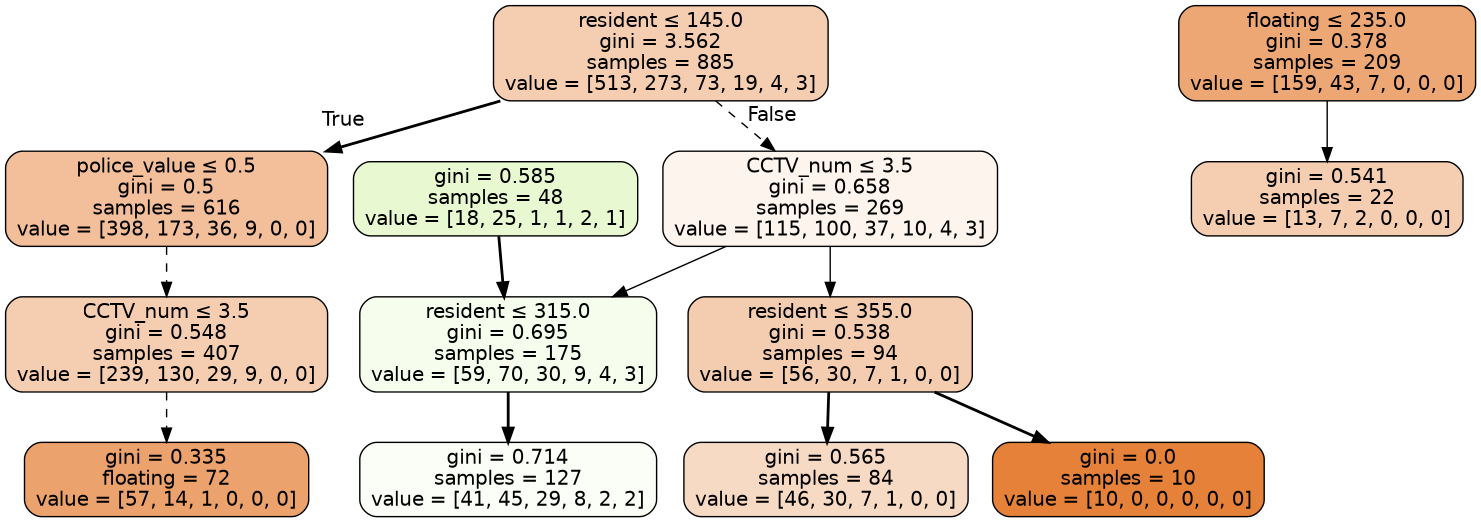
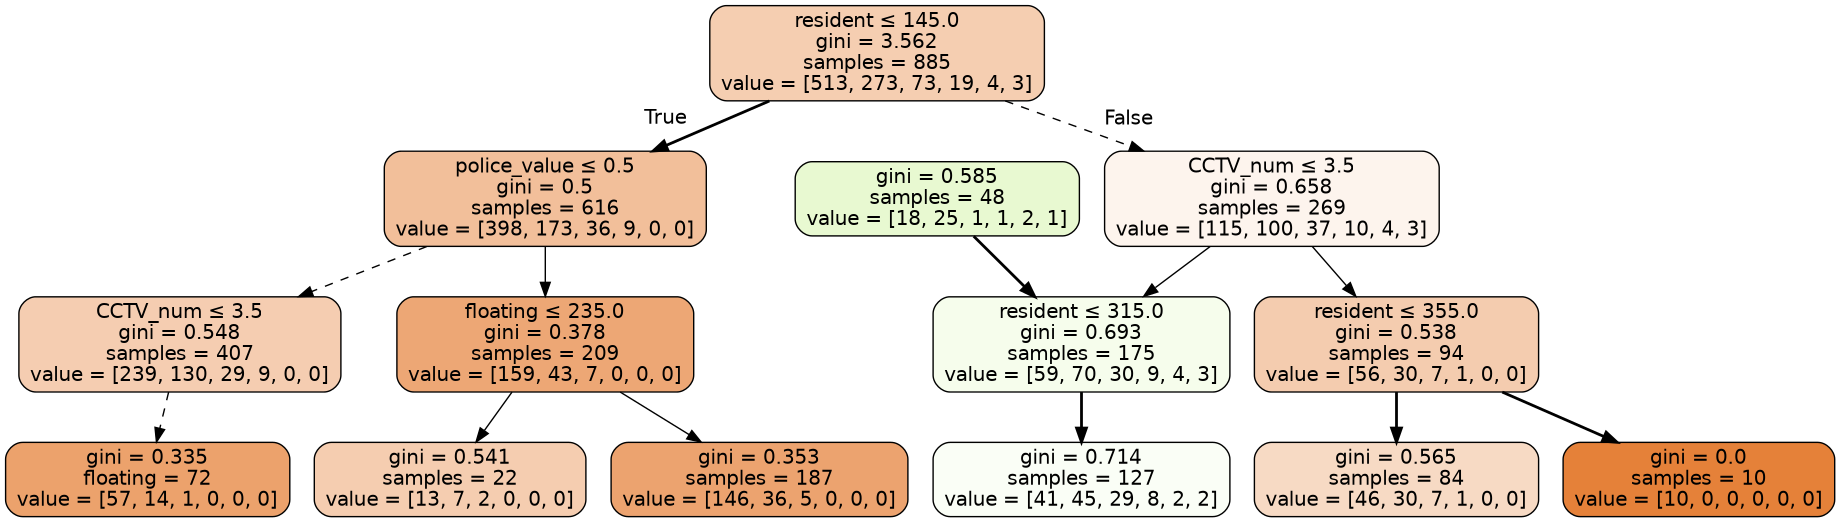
edge "police_value ≤ 0.5" -> "floating ≤ 235.0": added
node "resident ≤ 315.0": text "gini = 0.695" -> "gini = 0.693"
node "gini = 0.353": added
